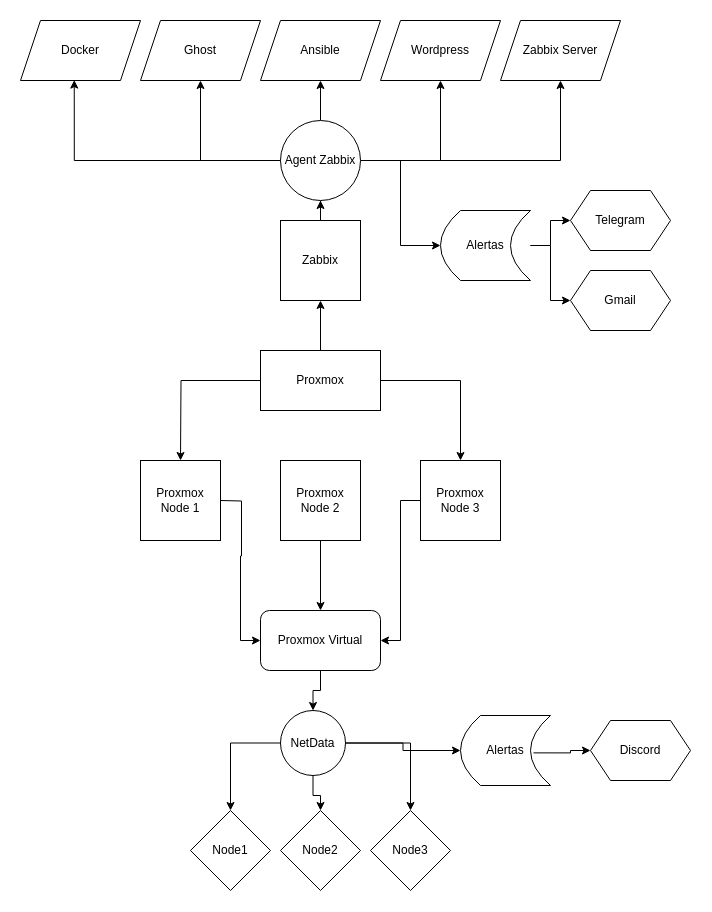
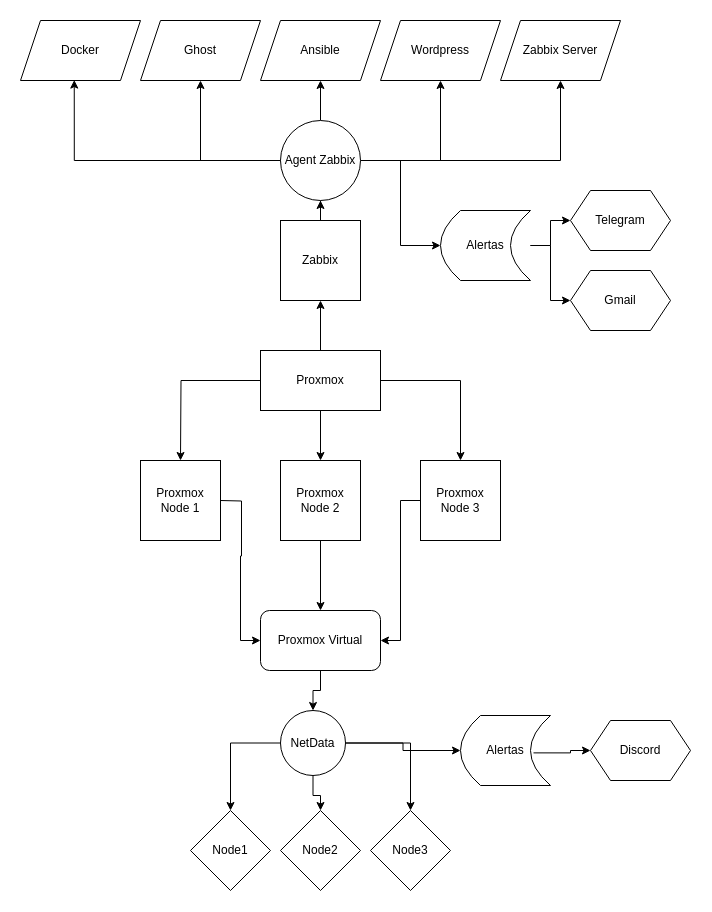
edge "Proxmox" -> "Proxmox Node 2": added
